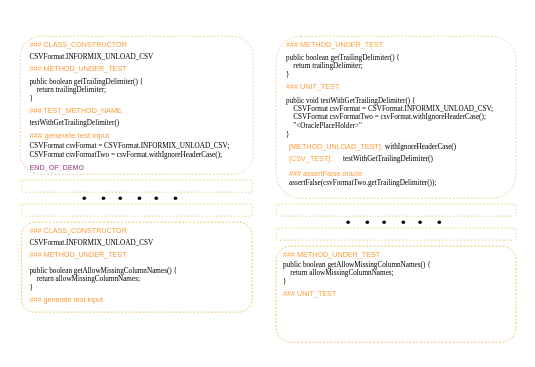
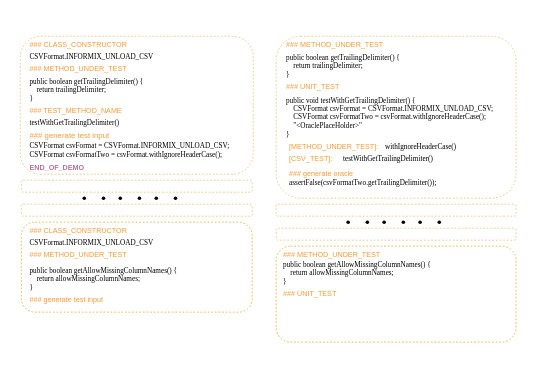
node "[METHOD_UNLOAD_TEST]:": label "[METHOD_UNLOAD_TEST]:" -> "[METHOD_UNDER_TEST]:"
node "### assertFalse oracle": label "### assertFalse oracle" -> "### generate oracle"
